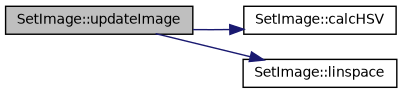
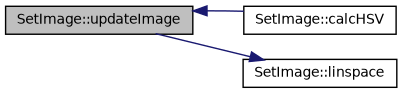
edge "SetImage::updateImage" -> "SetImage::calcHSV": reversed
